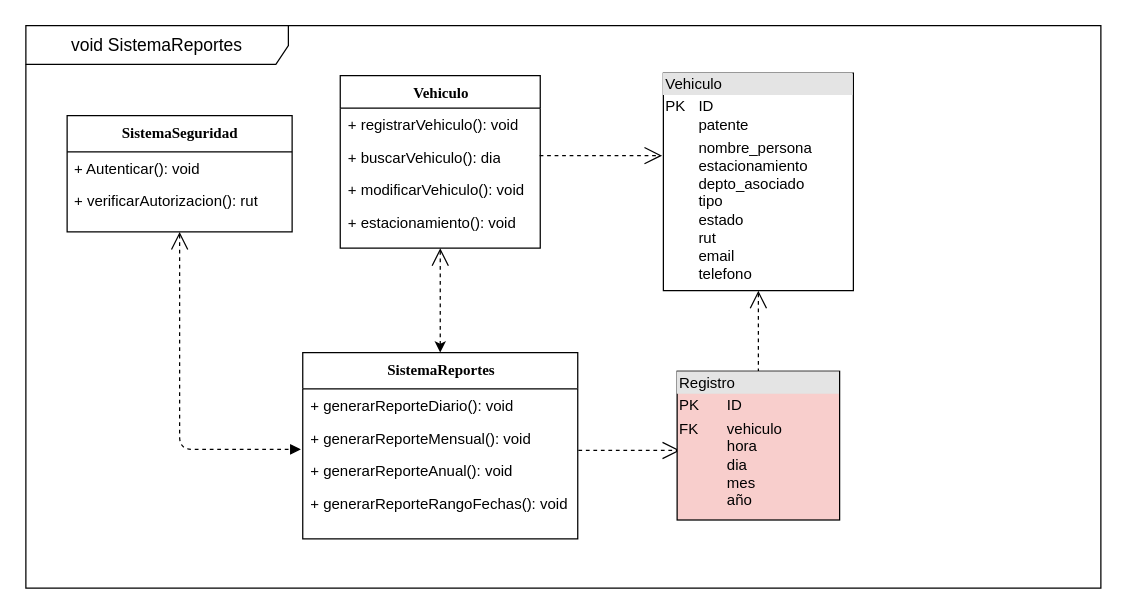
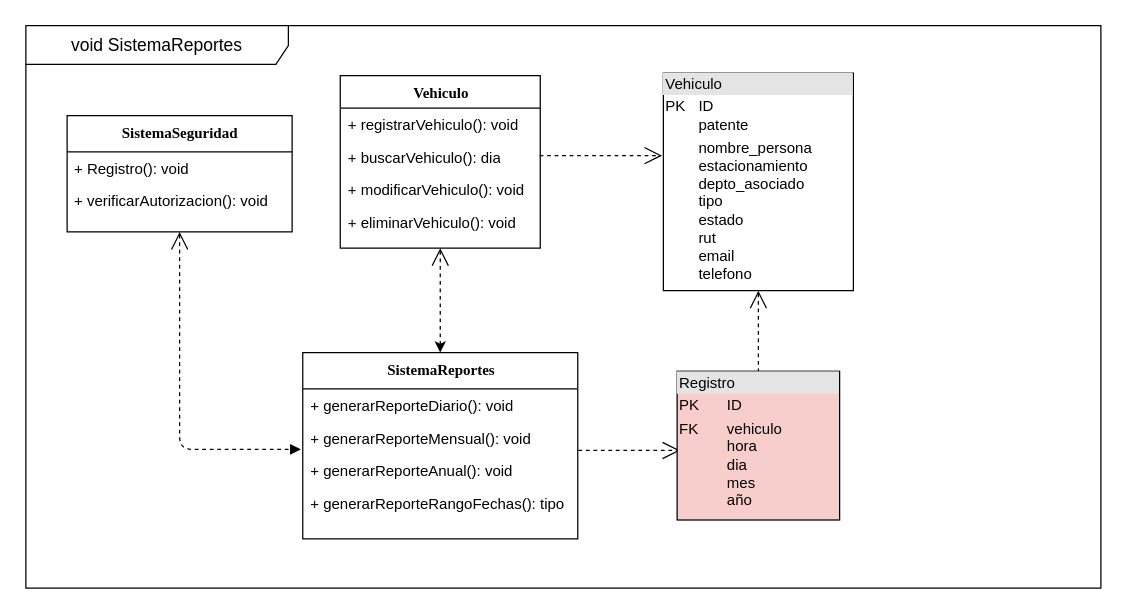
node "+ Autenticar(): void": label "+ Autenticar(): void" -> "+ Registro(): void"
node "+ verificarAutorizacion(): rut": label "+ verificarAutorizacion(): rut" -> "+ verificarAutorizacion(): void"
node "+ estacionamiento(): void": label "+ estacionamiento(): void" -> "+ eliminarVehiculo(): void"
node "+ generarReporteRangoFechas(): void": label "+ generarReporteRangoFechas(): void" -> "+ generarReporteRangoFechas(): tipo"
